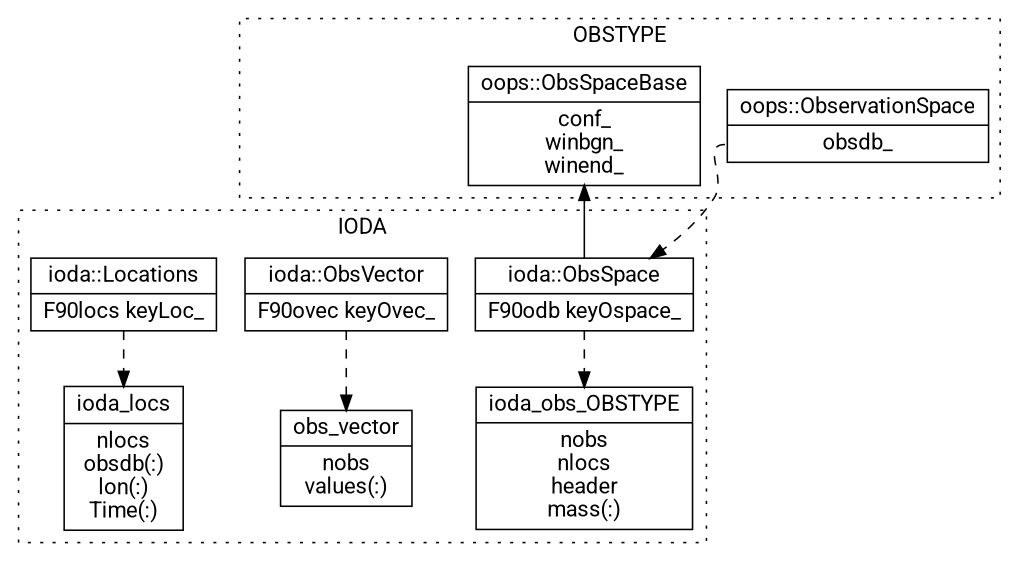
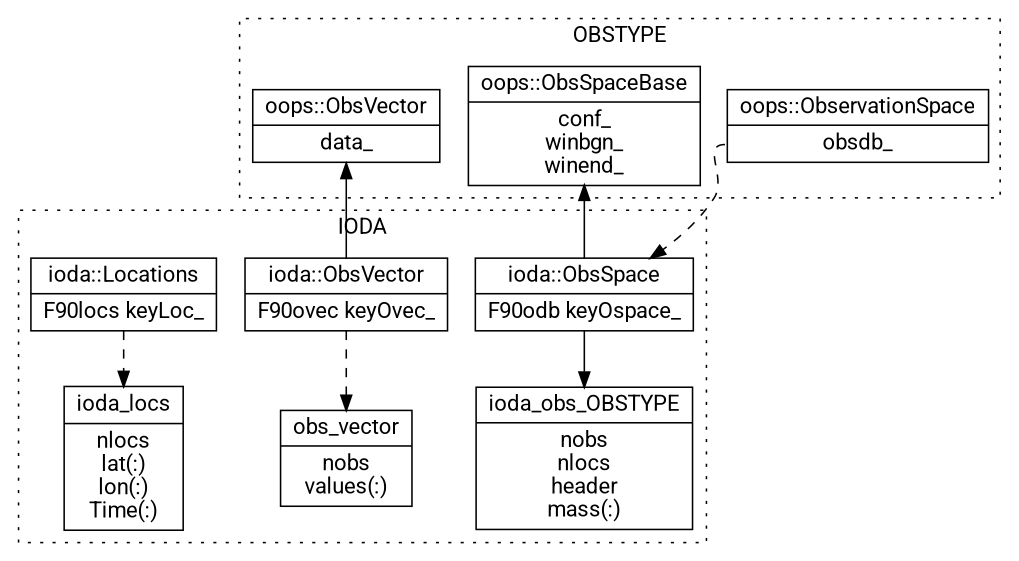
node "oops::ObsVector": added
edge "ioda::ObsSpace" -> "ioda_obs_OBSTYPE": style dashed -> solid
node "ioda_locs": text "obsdb(:)" -> "lat(:)"
